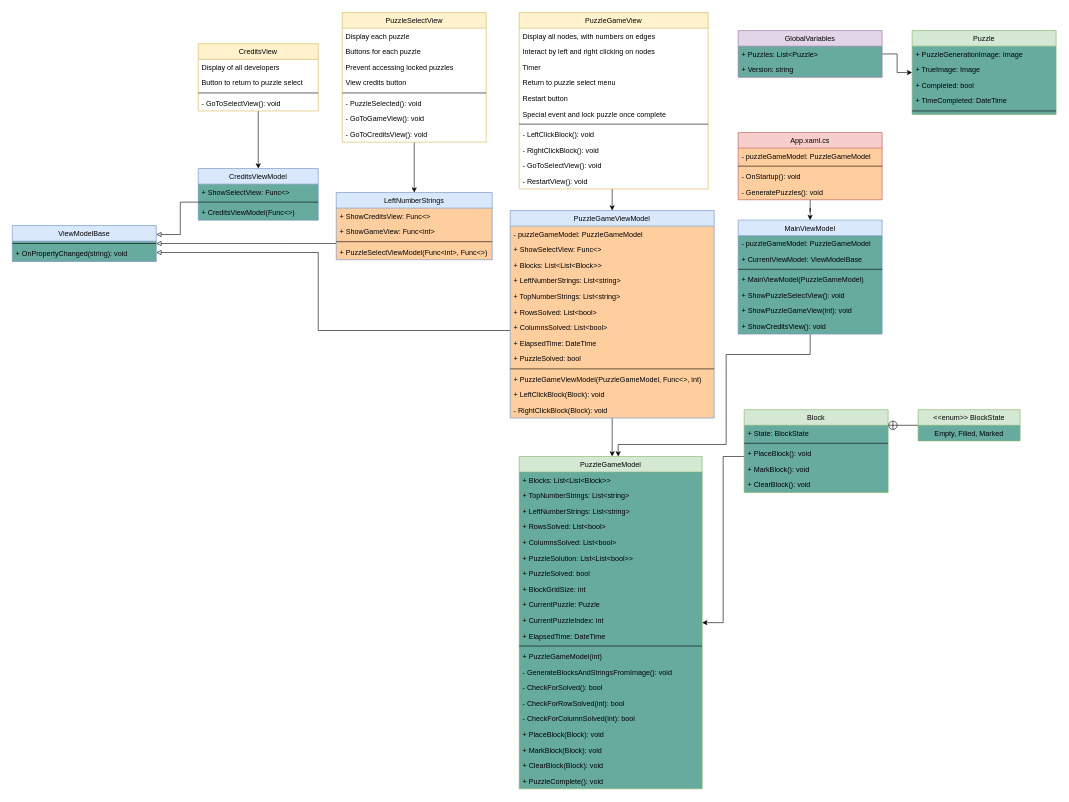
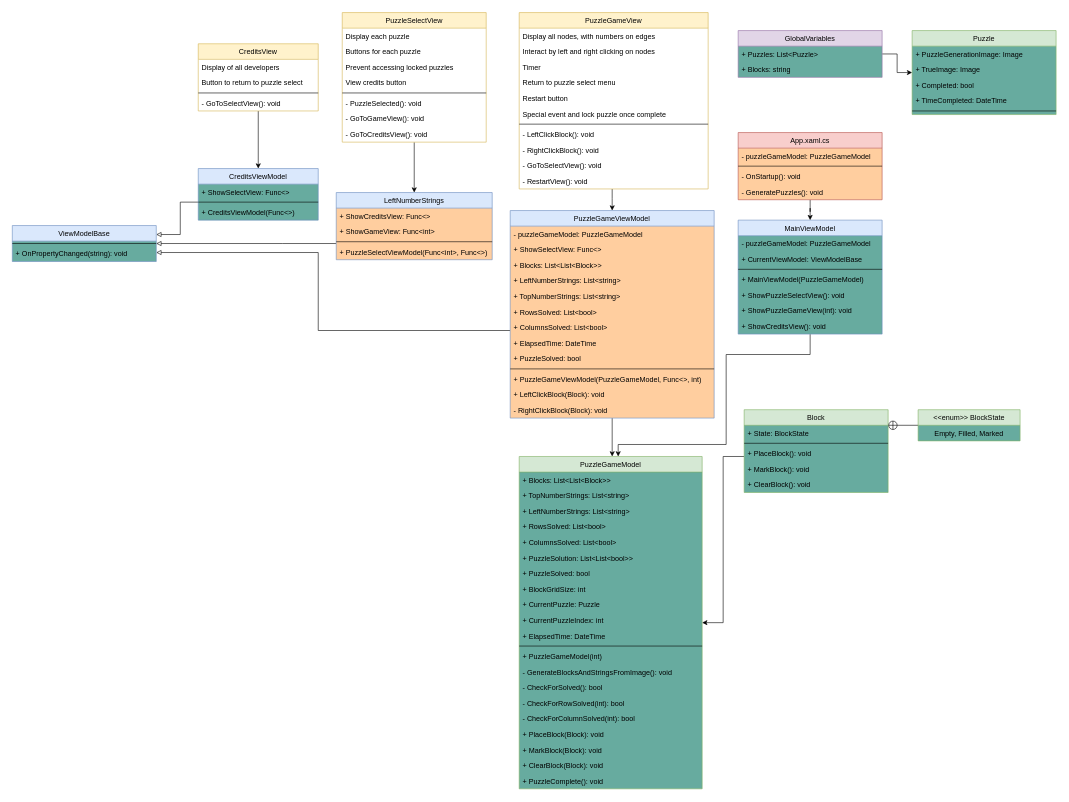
node "+ Version: string": label "+ Version: string" -> "+ Blocks: string"
